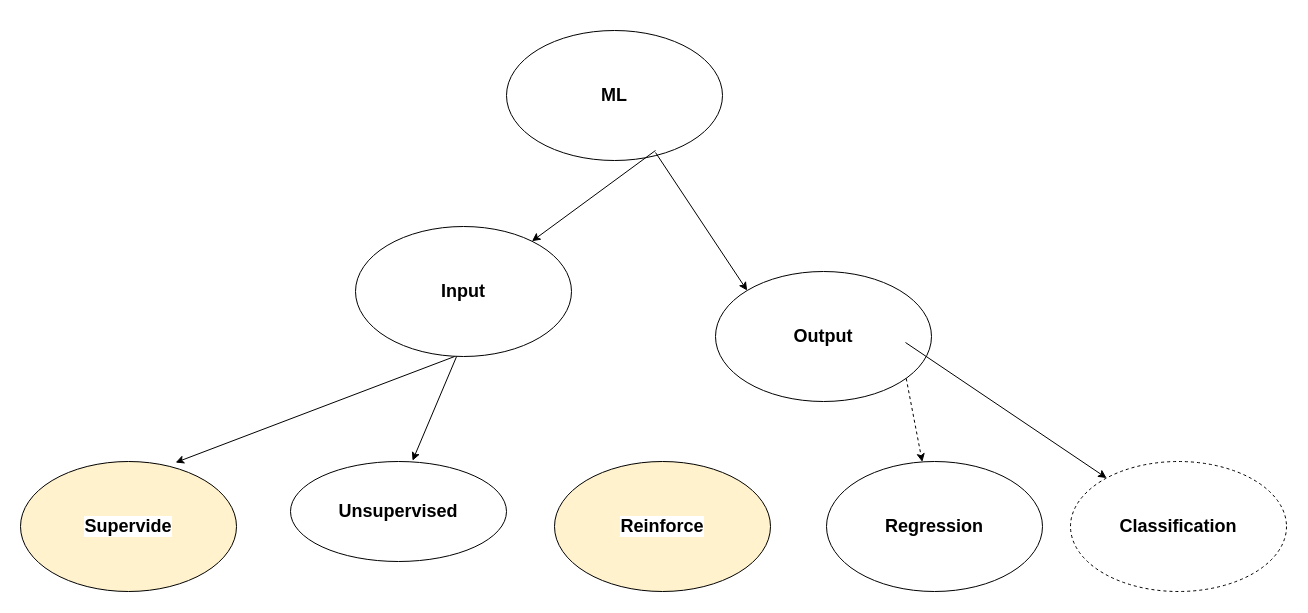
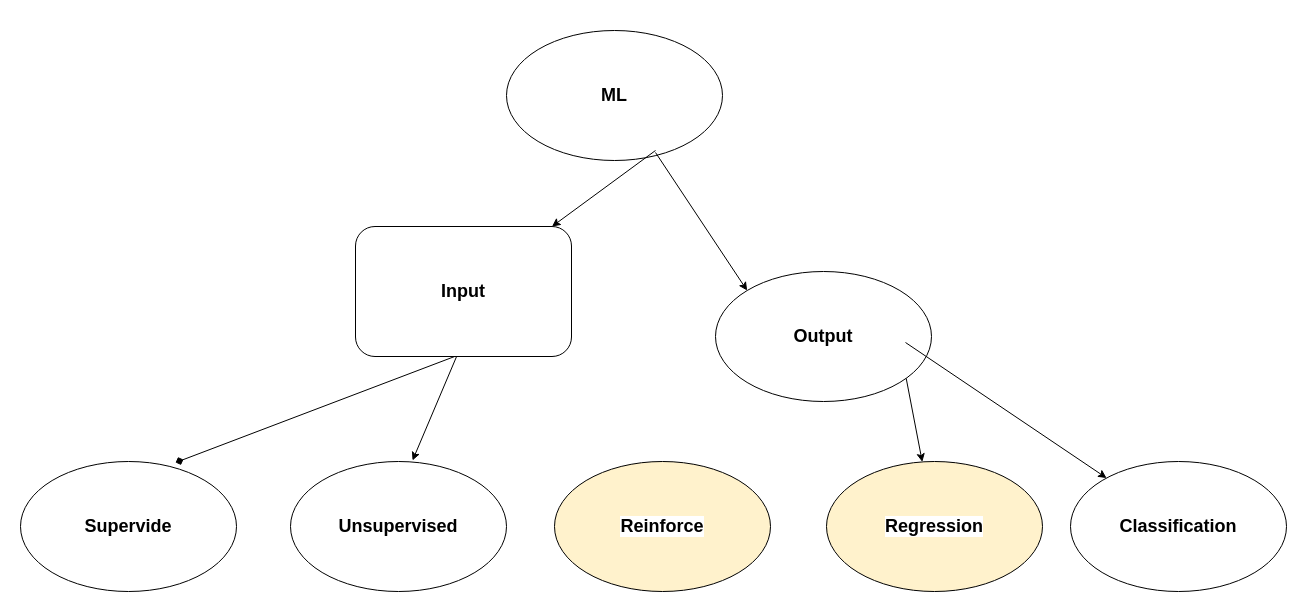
node "Input": shape ellipse -> rounded rectangle
edge "Output" -> "Regression": style dashed -> solid
edge "Input" -> "Supervide": arrowhead classic -> diamond
node "Unsupervised": size 216x100 -> 216x130
node "Supervide": fillcolor #fff2cc -> #ffffff
node "Regression": fillcolor #ffffff -> #fff2cc
node "Classification": style dashed -> solid
